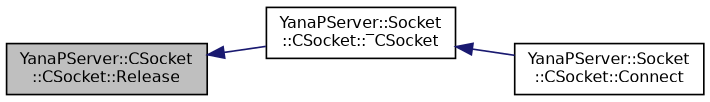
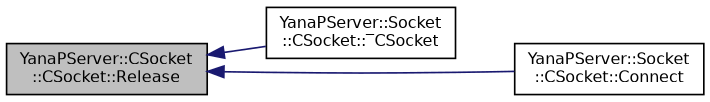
edge "YanaPServer::Socket ::CSocket::Connect" -> "YanaPServer::Socket ::CSocket::‾CSocket": now "YanaPServer::Socket ::CSocket::Connect" -> "YanaPServer::CSocket ::CSocket::Release"
